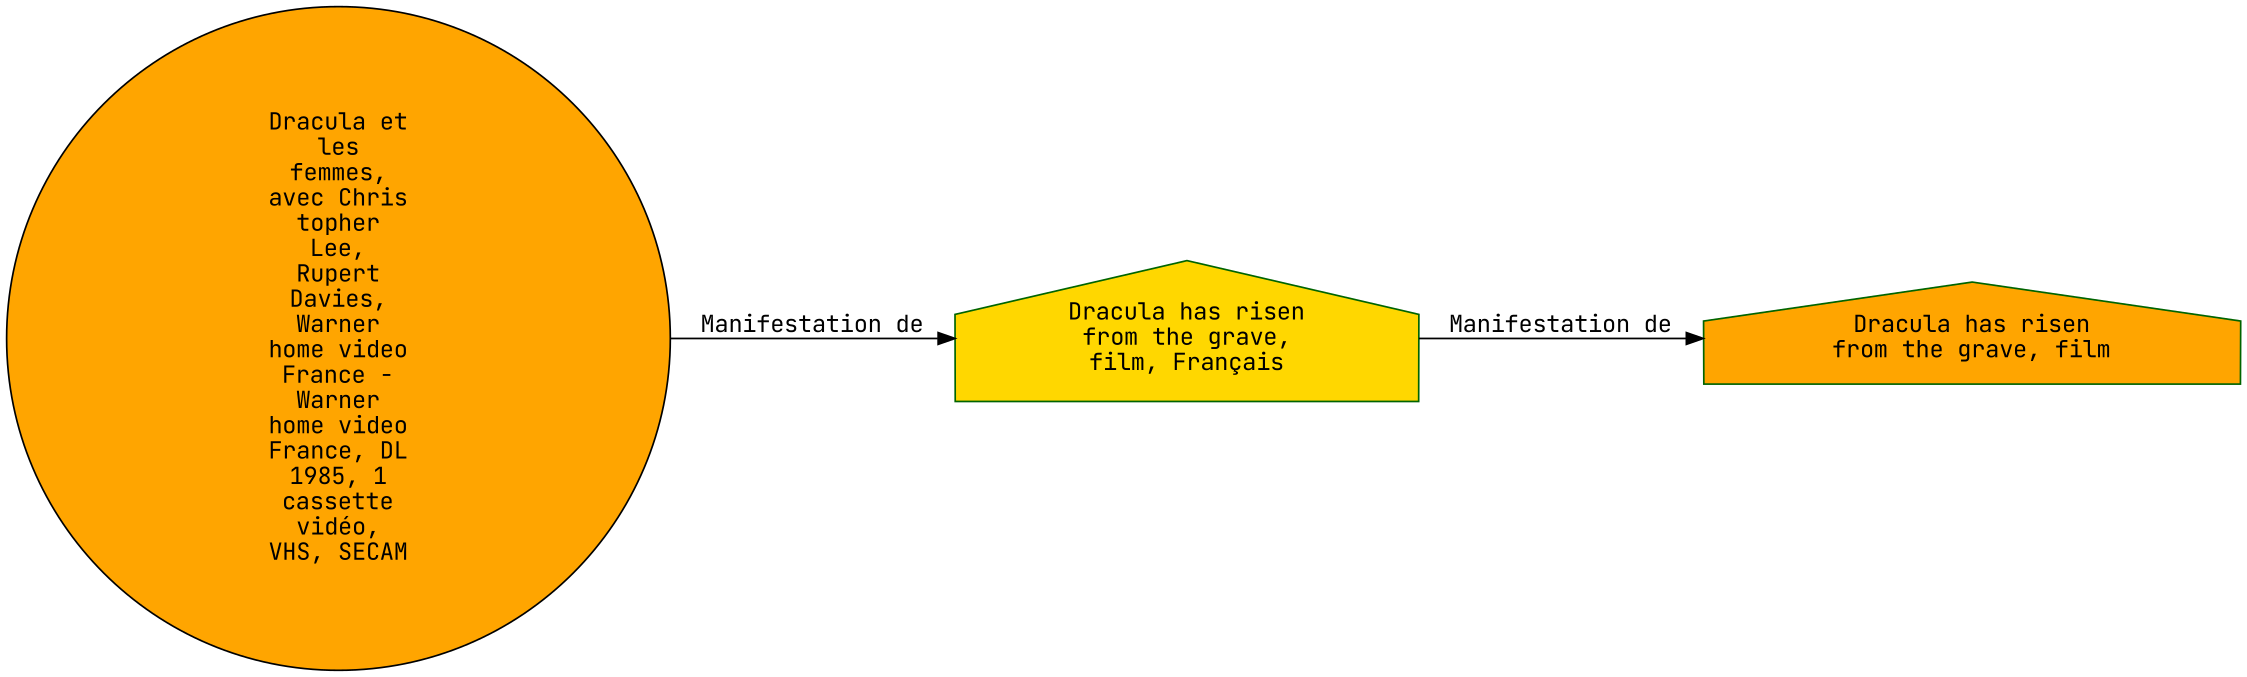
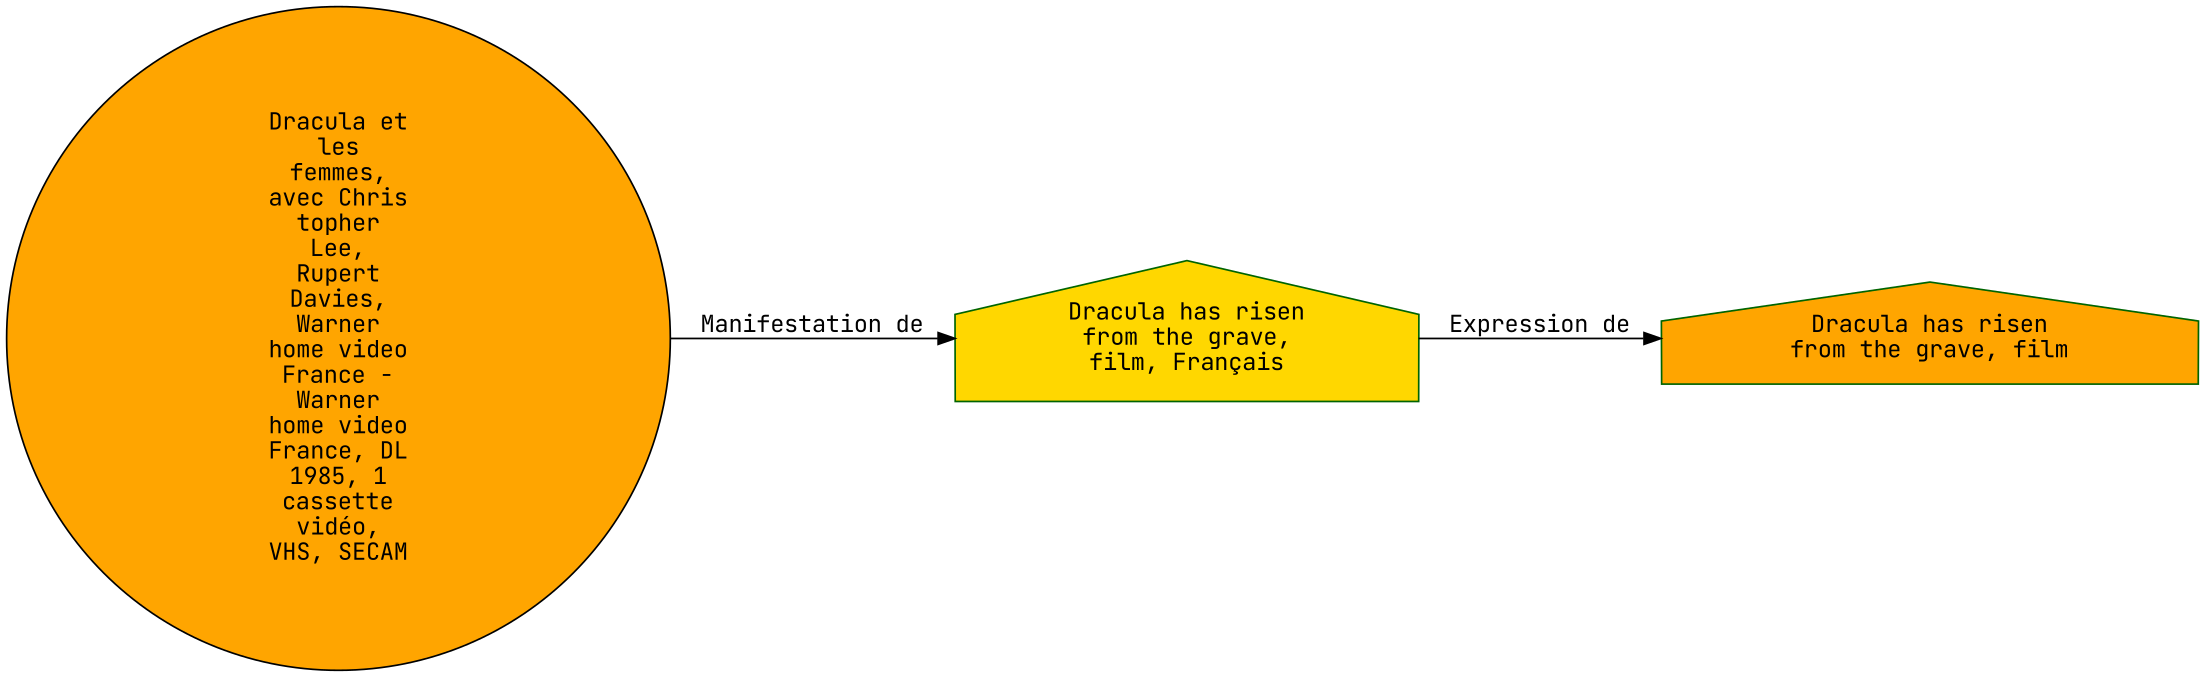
edge "Dracula has risen from the grave, film, Français" -> "Dracula has risen from the grave, film": label "Manifestation de" -> "Expression de"
